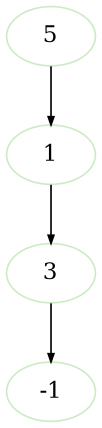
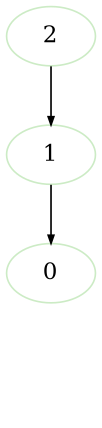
node "5": label "5" -> "2"
node "3": label "3" -> "0"
node "-1": removed
